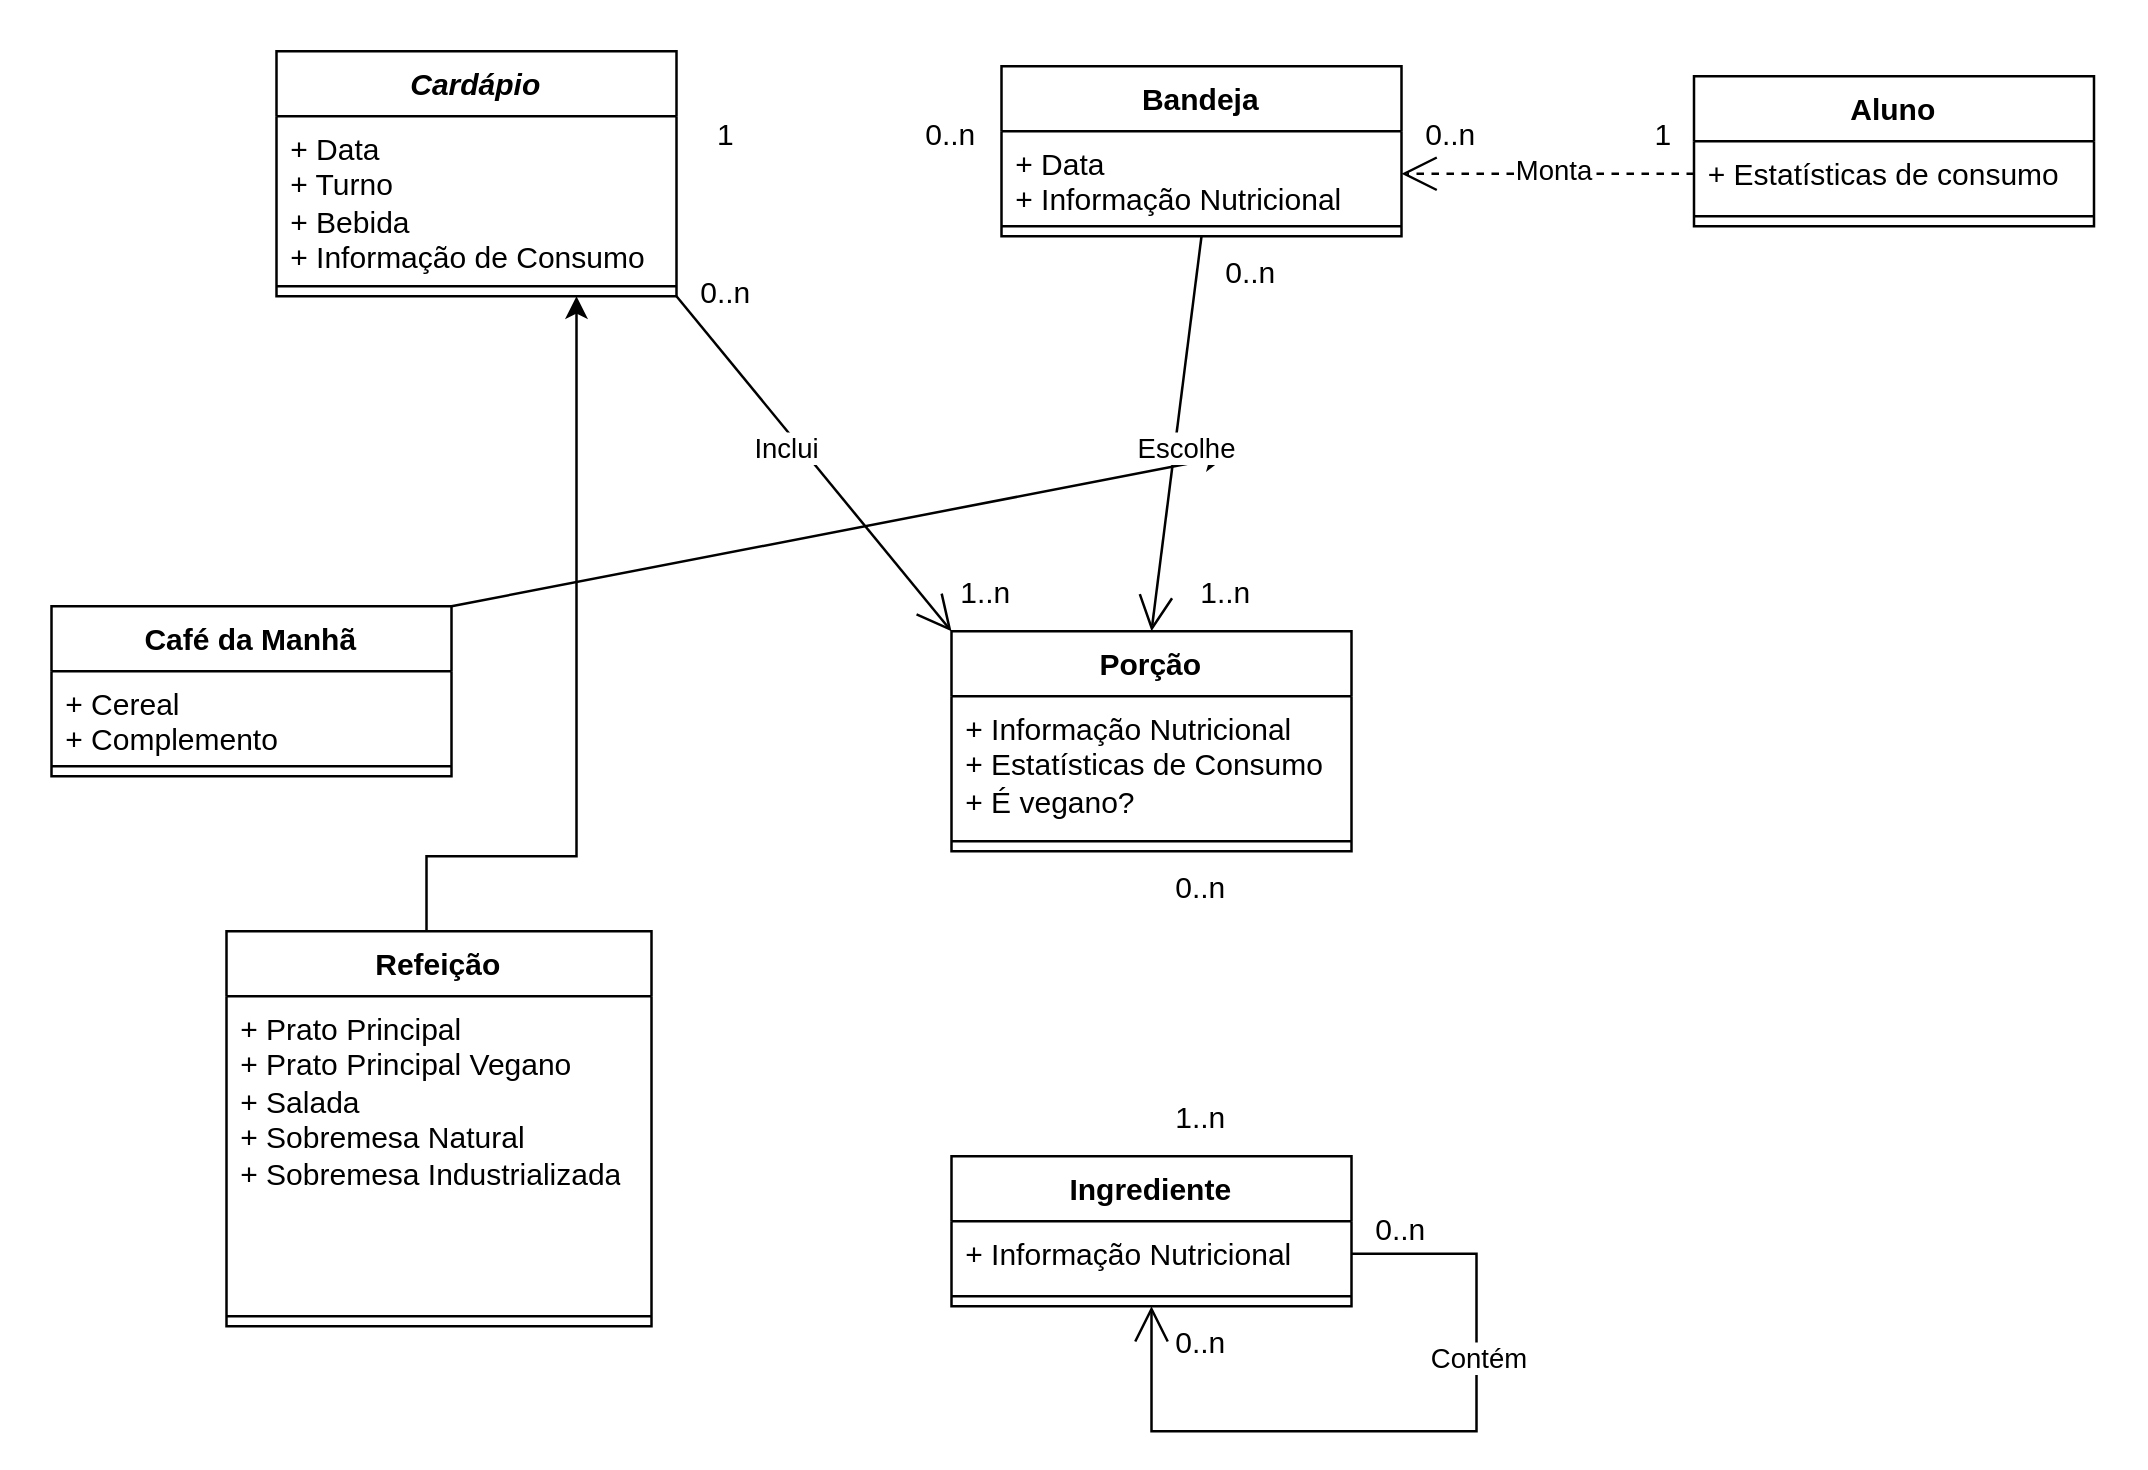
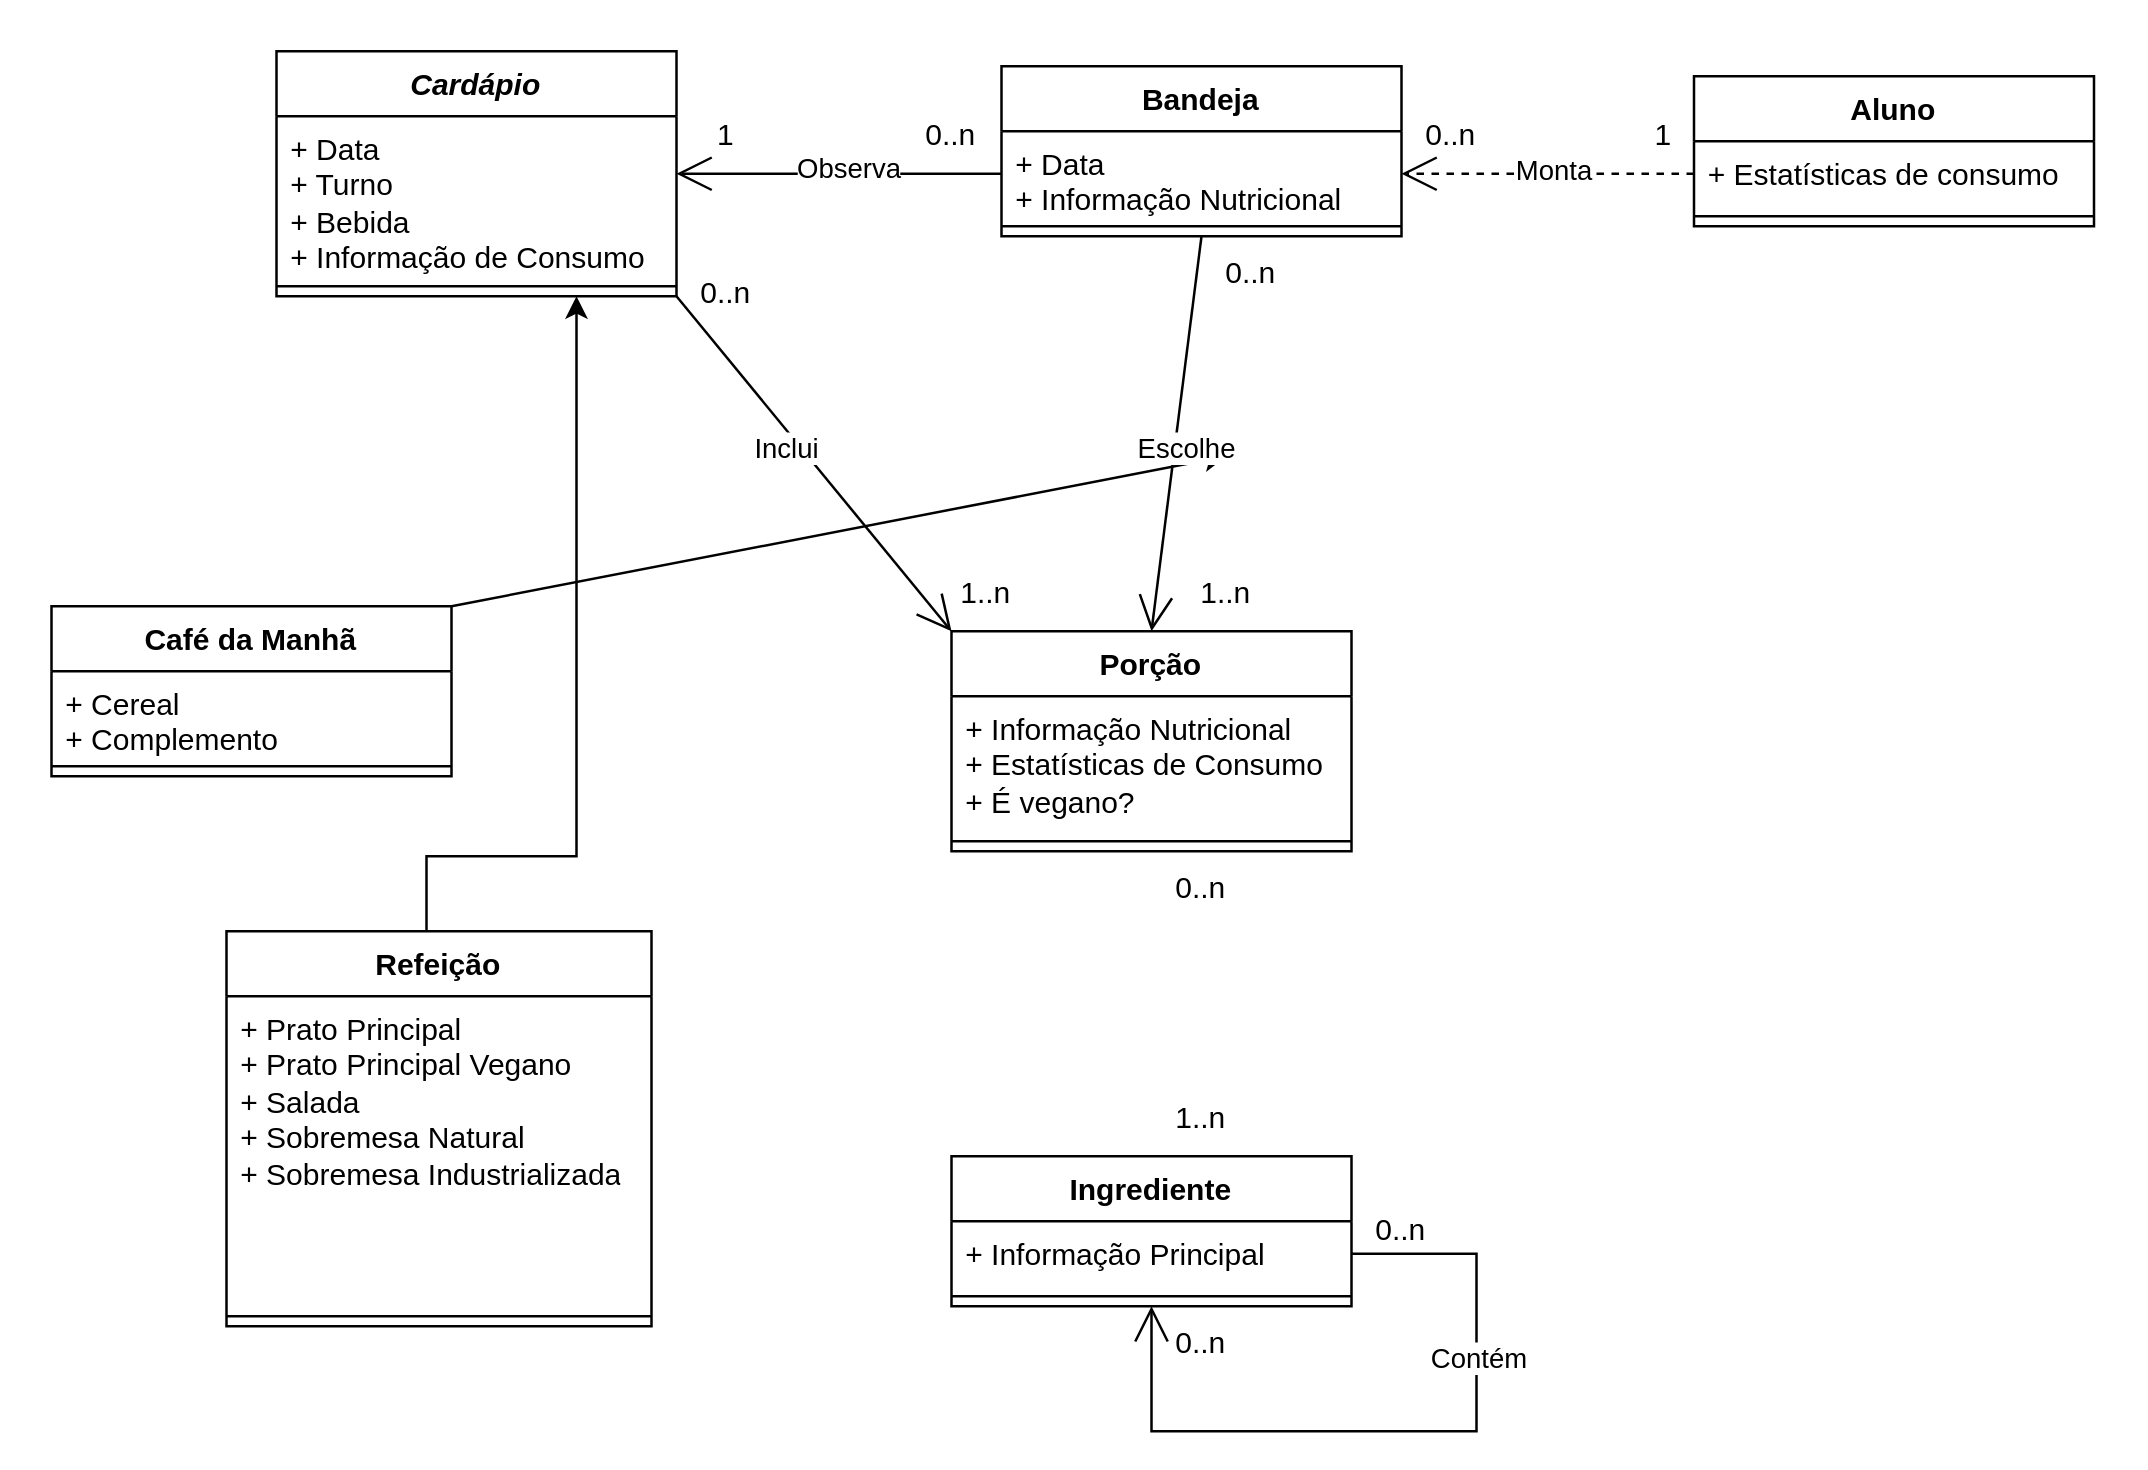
edge "+ Data + Informação Nutricional" -> "Cardápio": added, label "Observa"
node "+ Informação Nutricional": label "+ Informação Nutricional" -> "+ Informação Principal"
